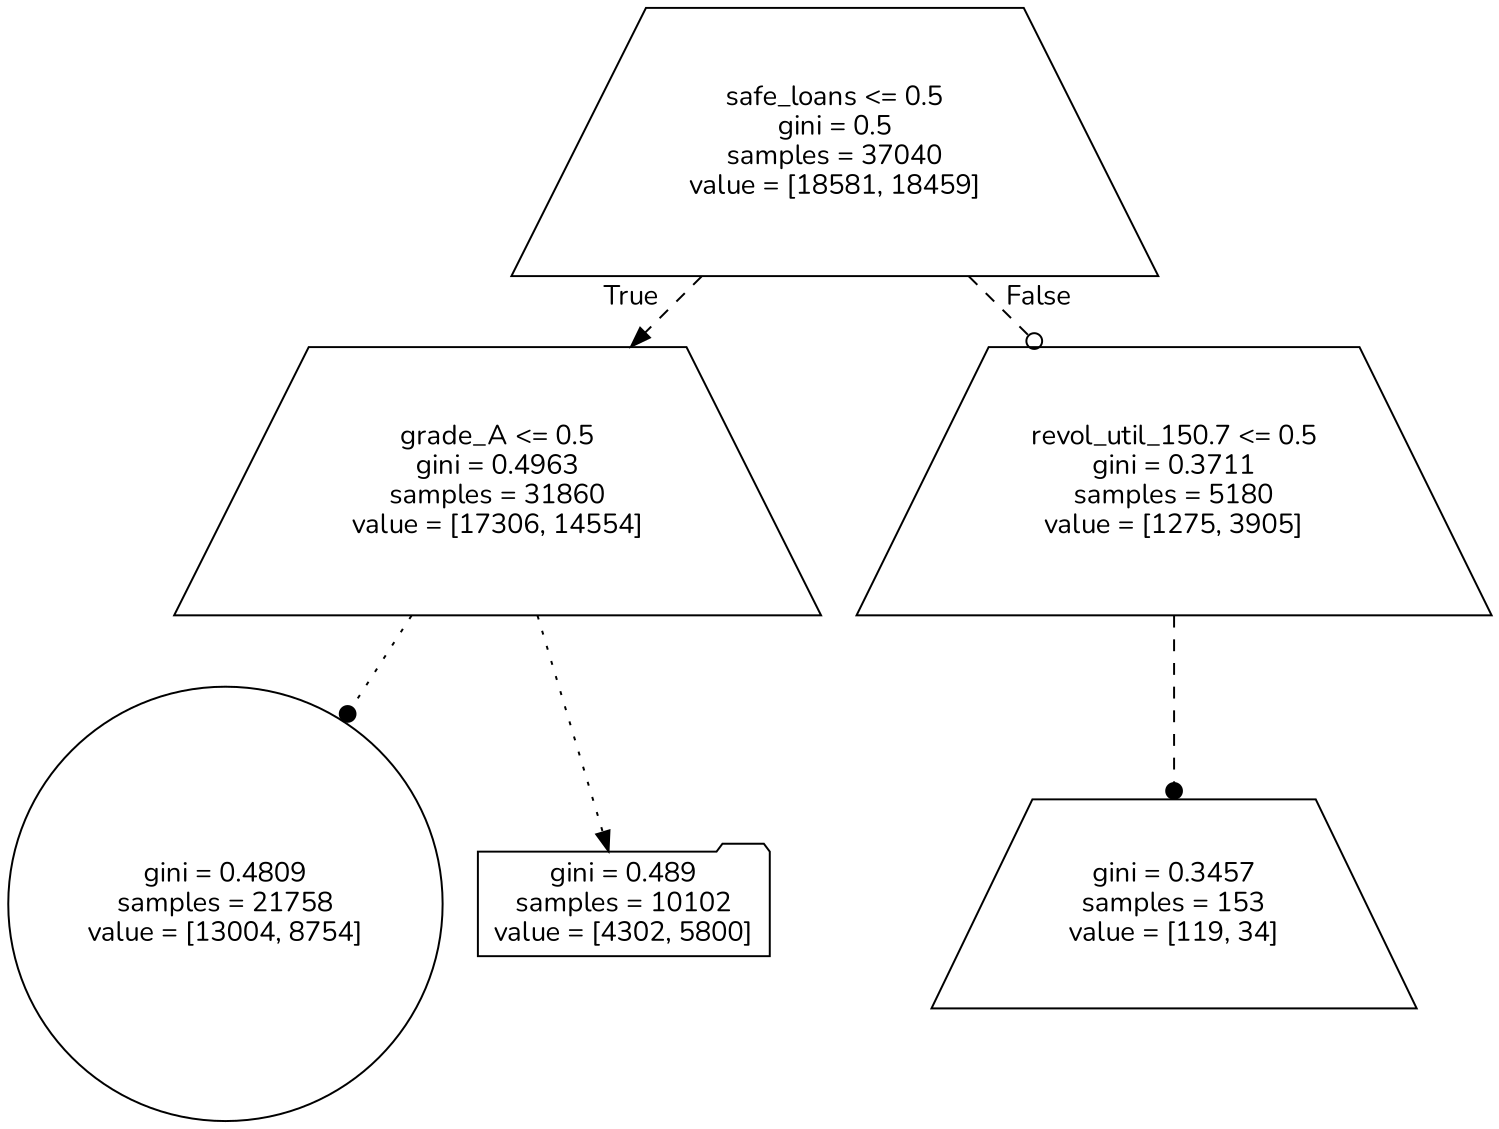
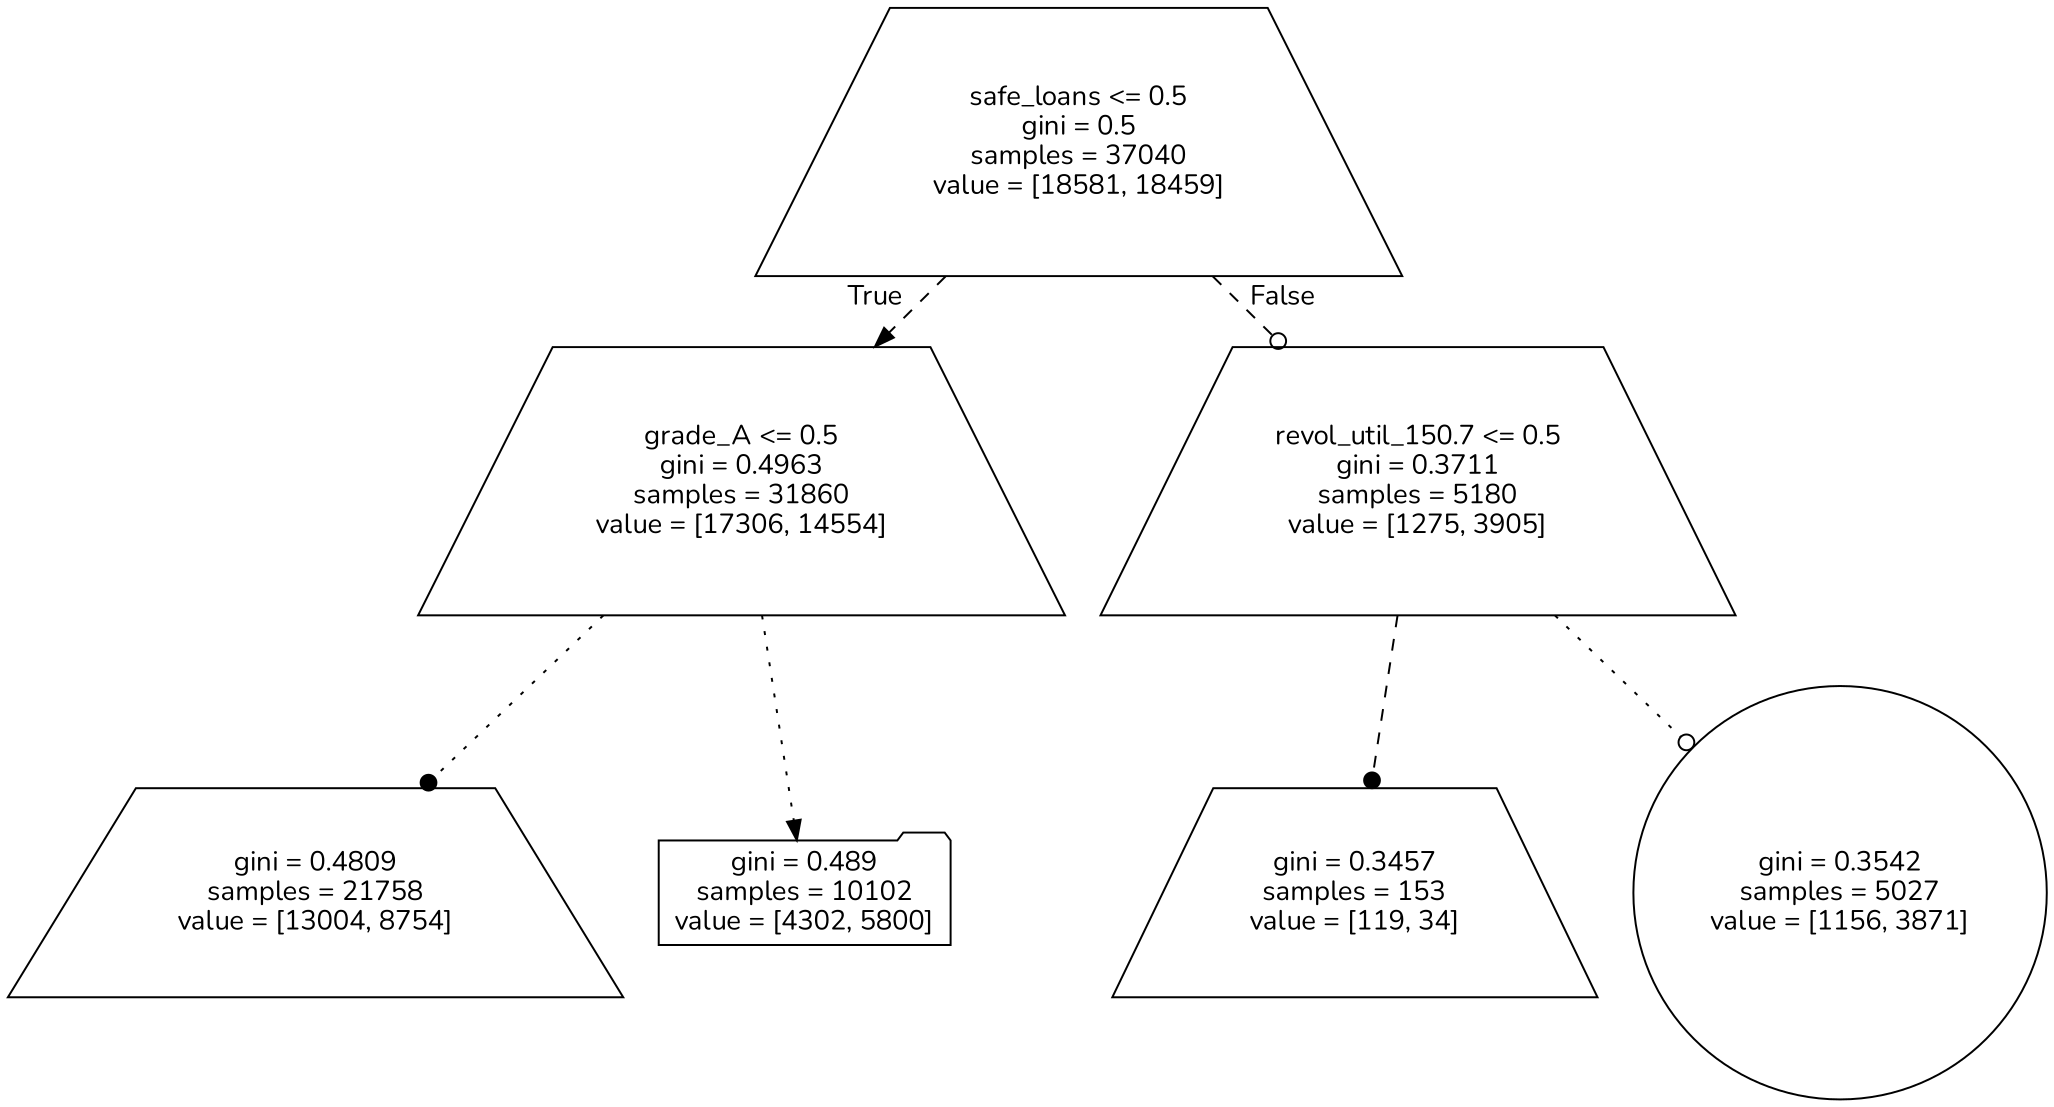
node "gini = 0.3542 samples = 5027 value = [1156, 3871]": added
node "gini = 0.4809 samples = 21758 value = [13004, 8754]": shape circle -> trapezium
